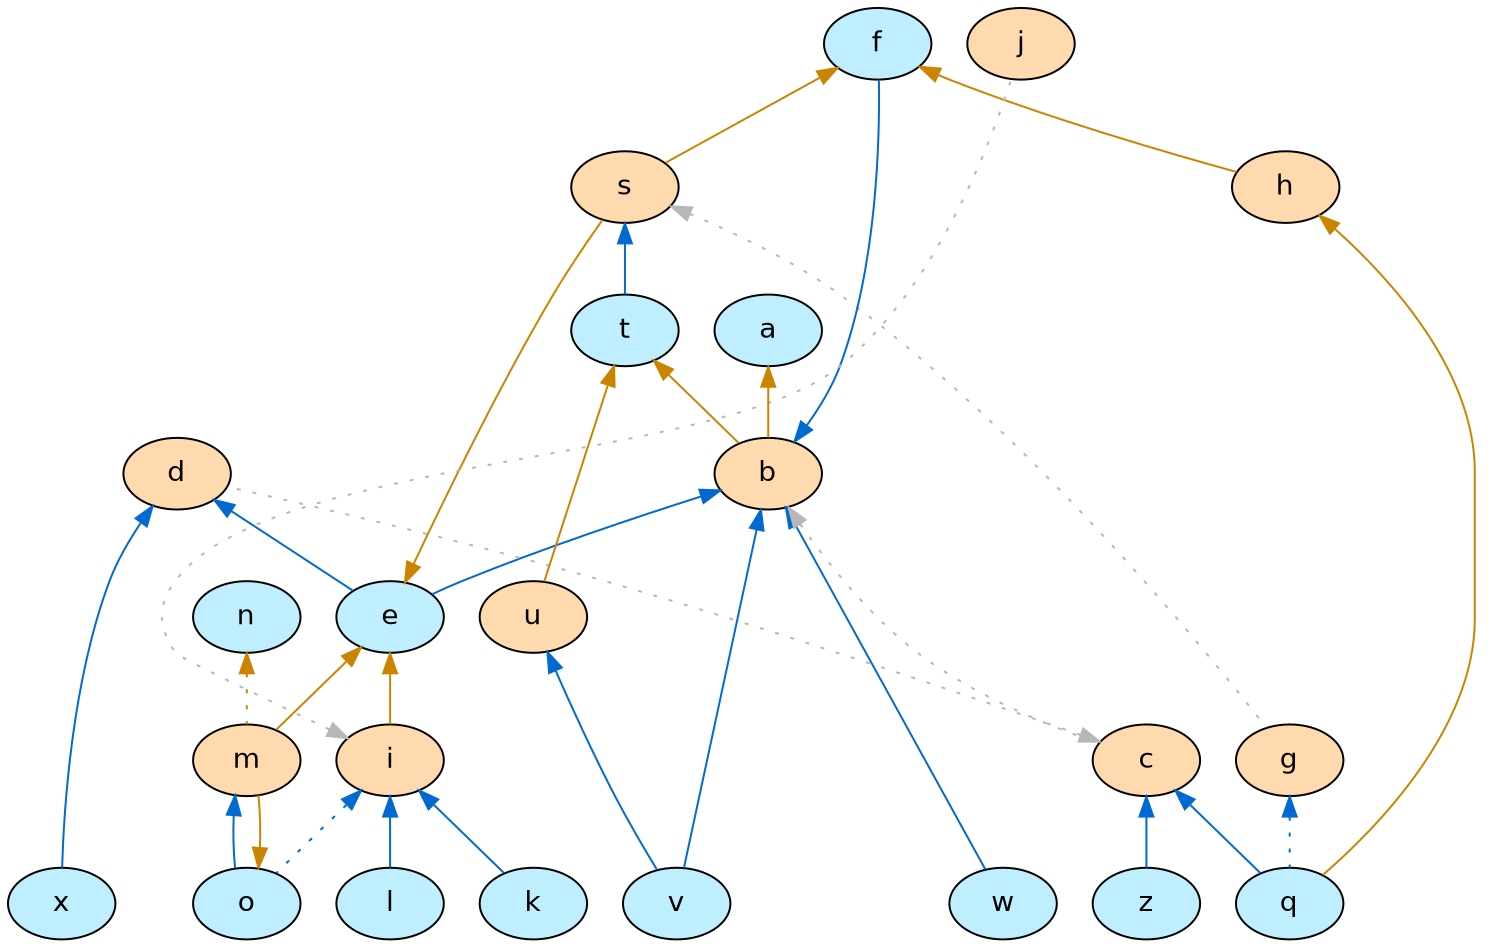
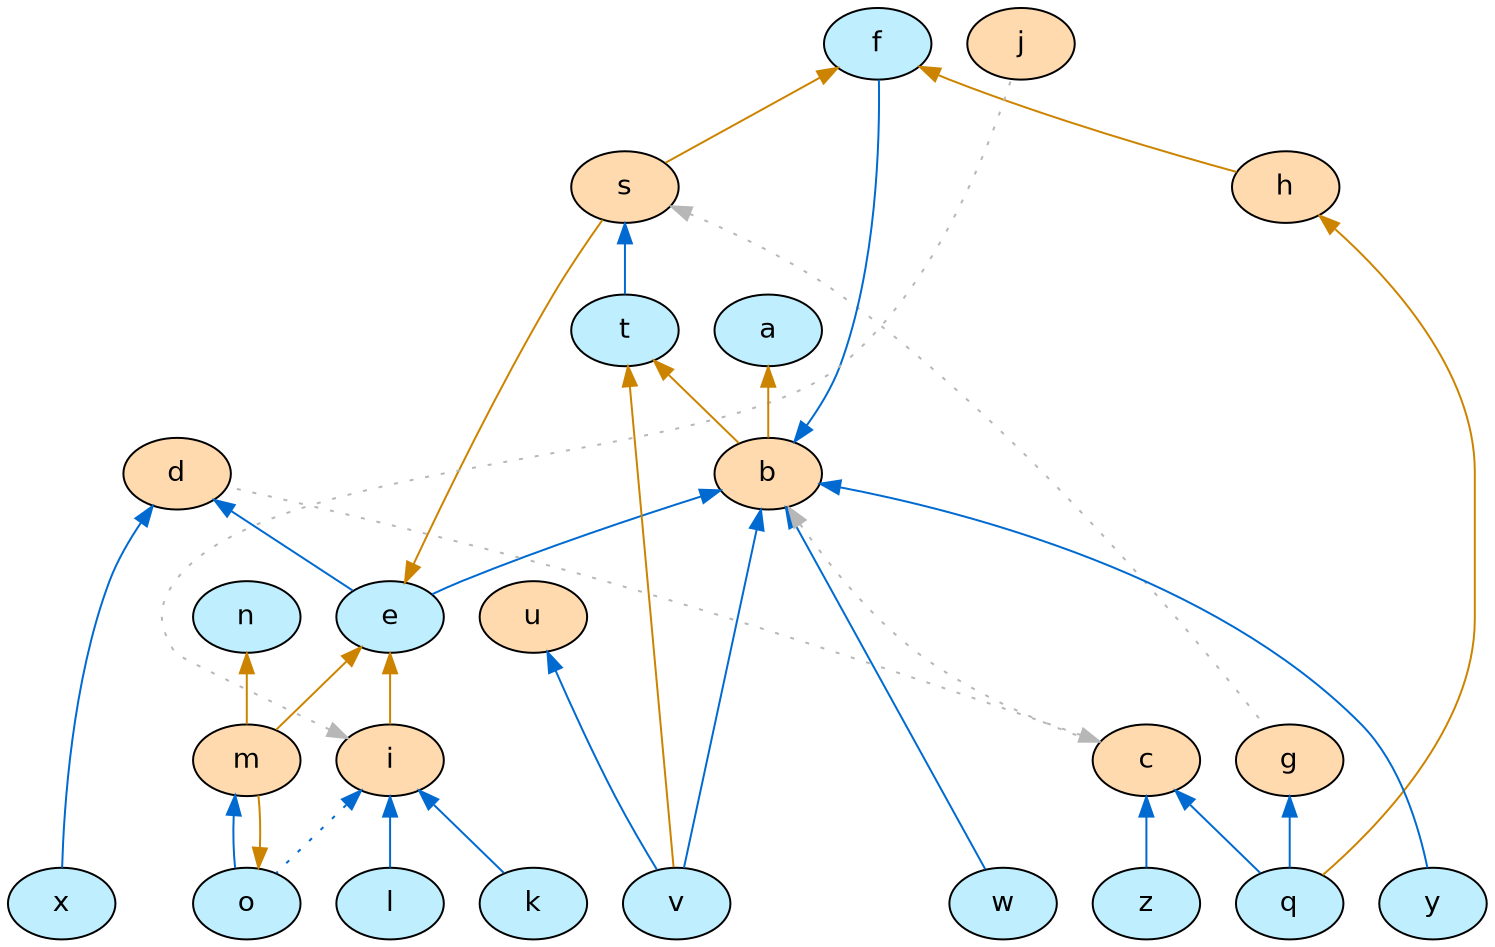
edge "u" -> "t": now "v" -> "t"
edge "m" -> "n": style dotted -> solid
edge "q" -> "g": style dotted -> solid
node "y": added
